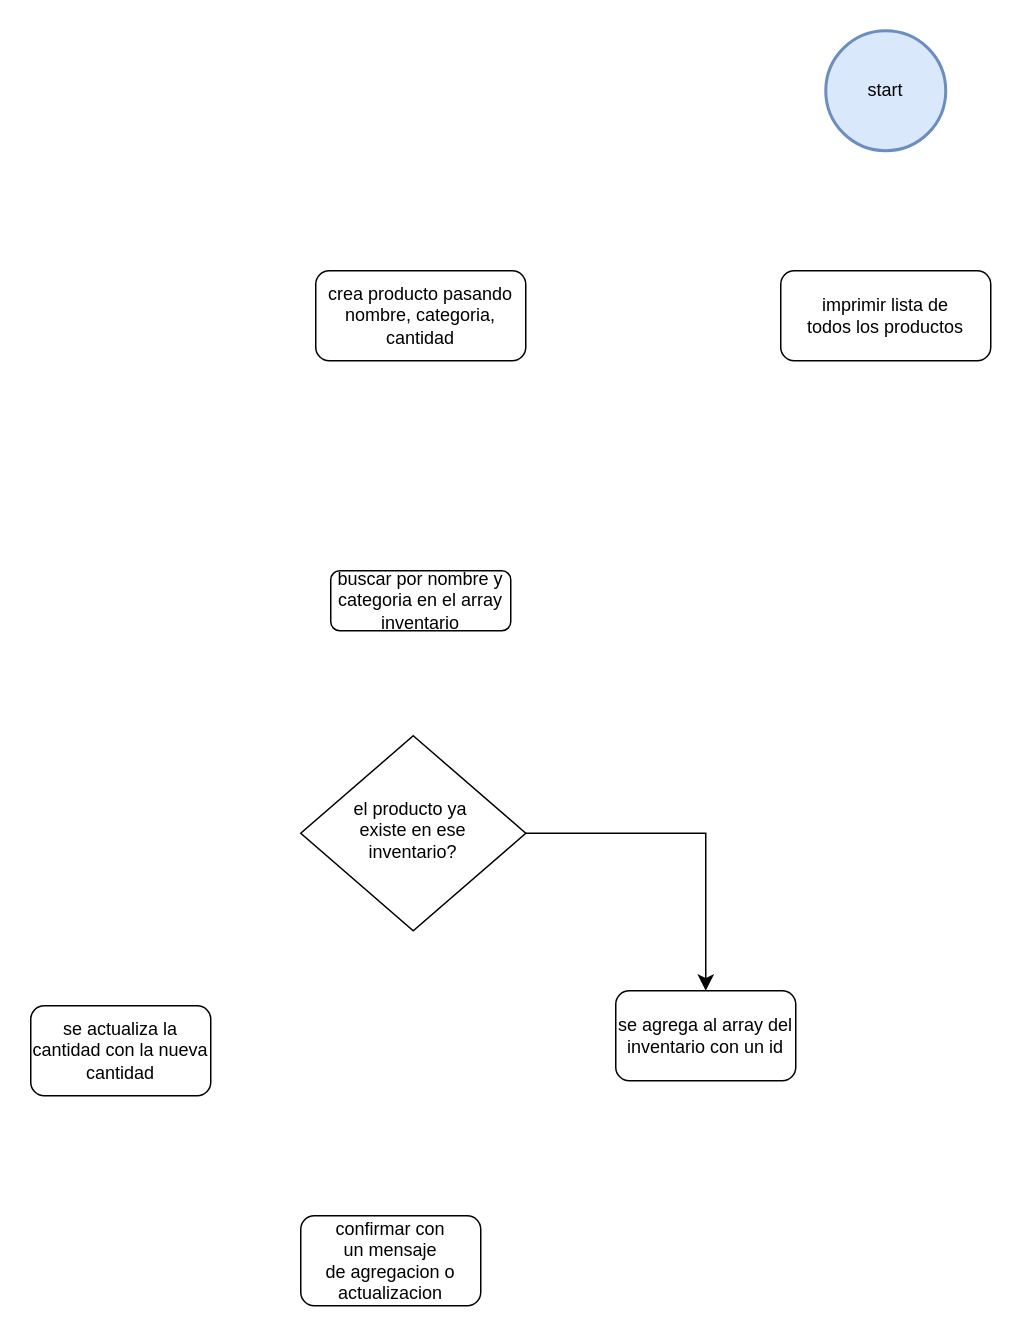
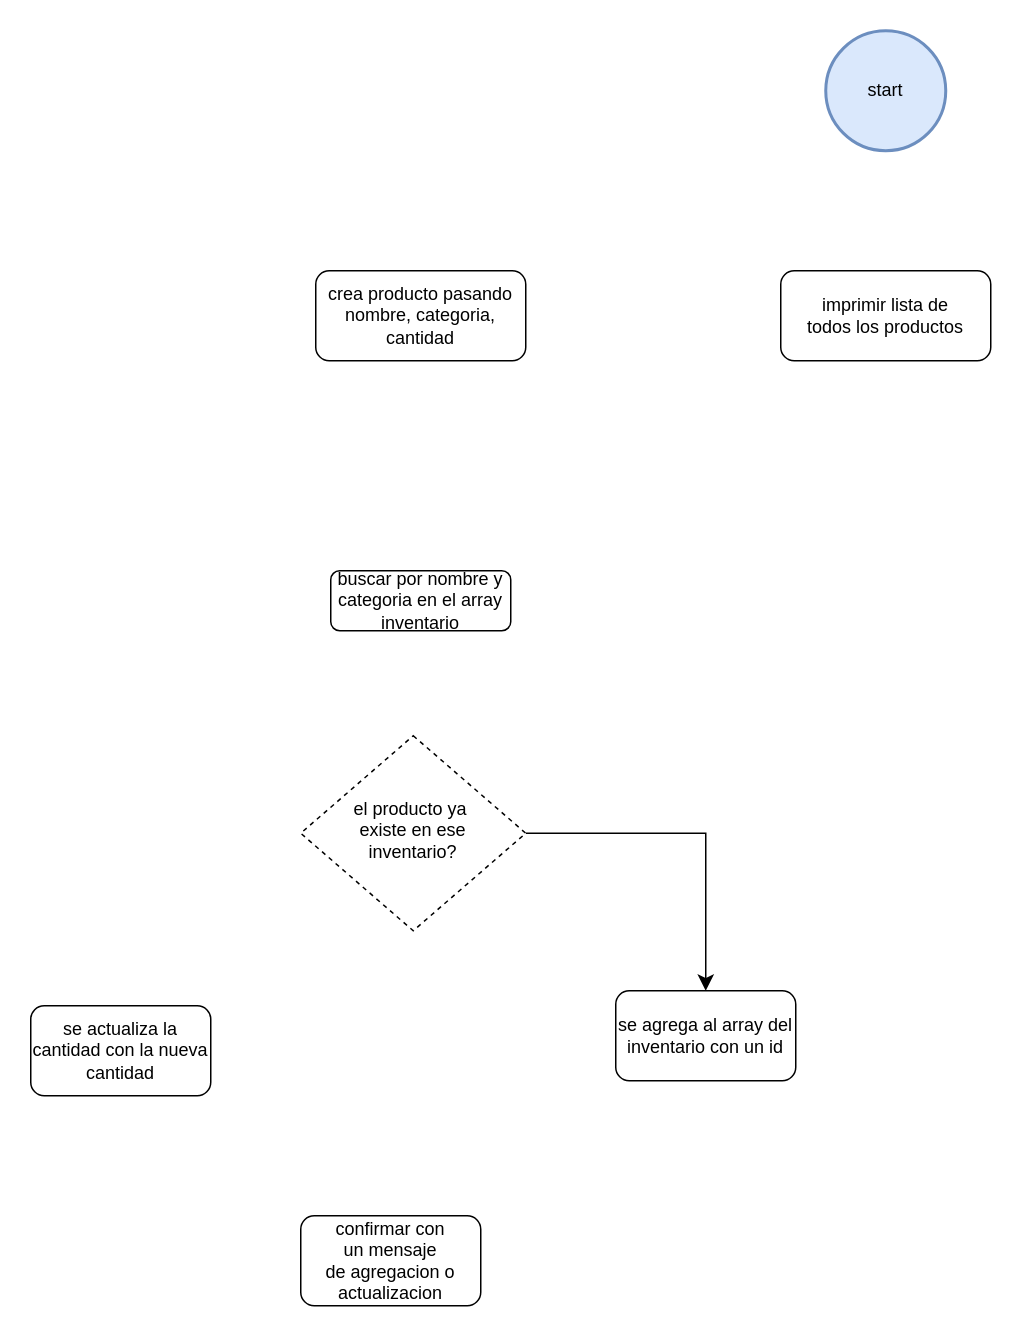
node "el producto ya existe en ese inventario?": style solid -> dashed
